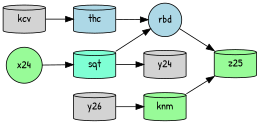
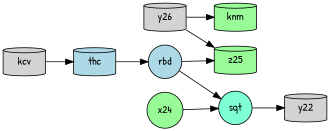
edge "sqt" -> "rbd": reversed
node "sqt": shape cylinder -> circle
node "y24": label "y24" -> "y22"
edge "knm" -> "z25": now "y26" -> "z25"
